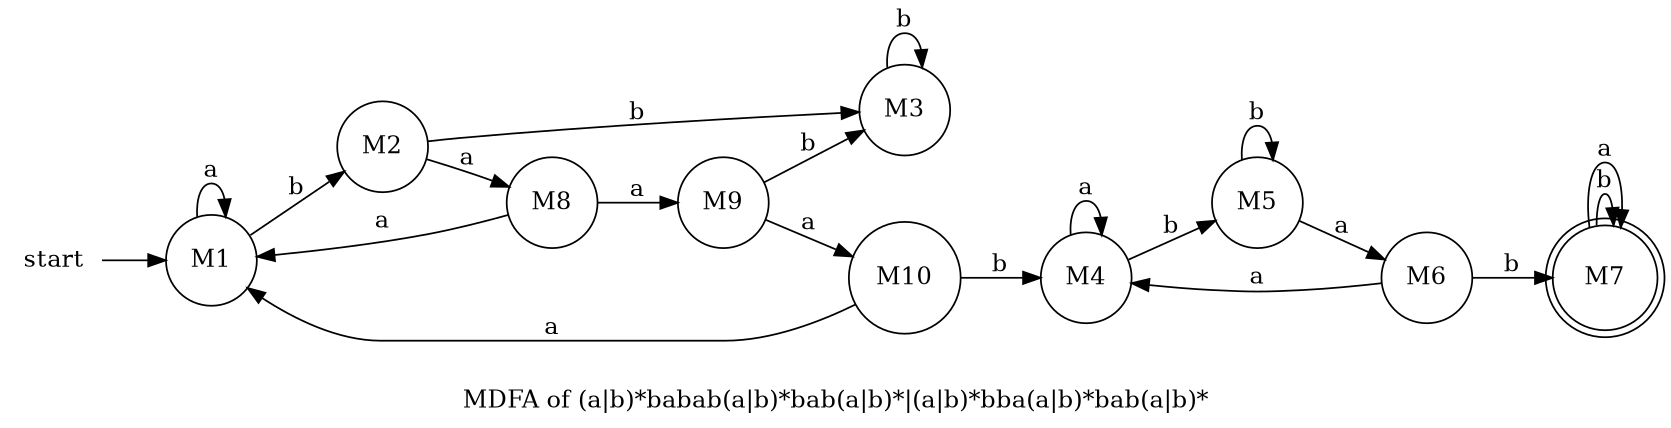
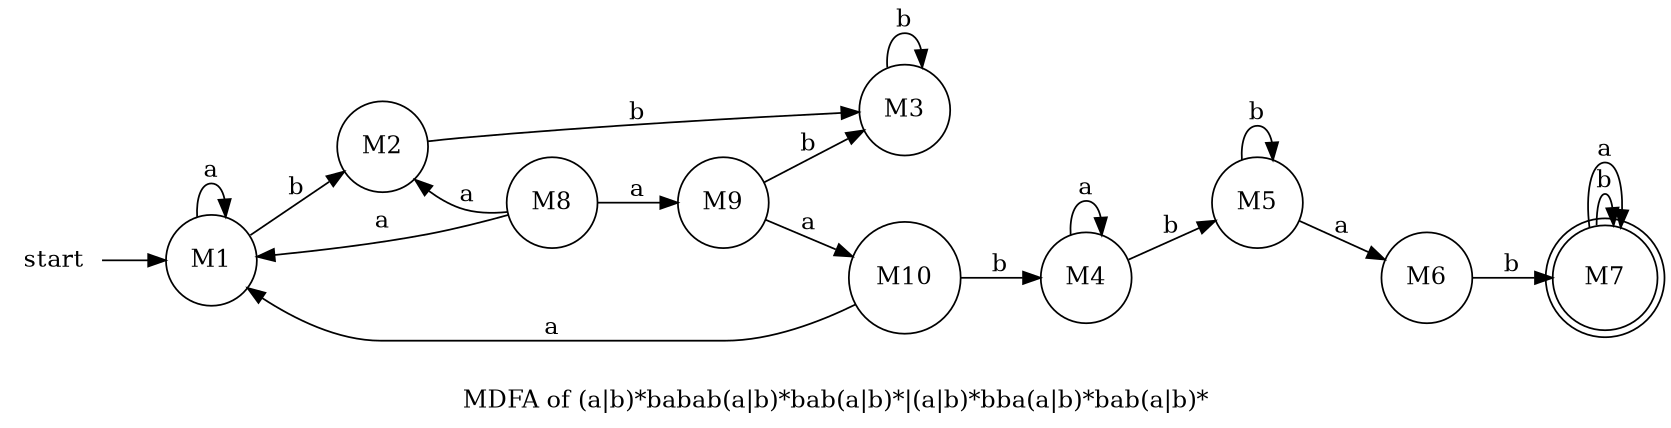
edge "M2" -> "M8": reversed
edge "M6" -> "M4": removed, label "a"
